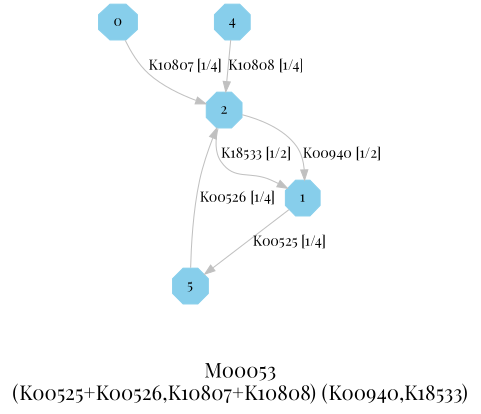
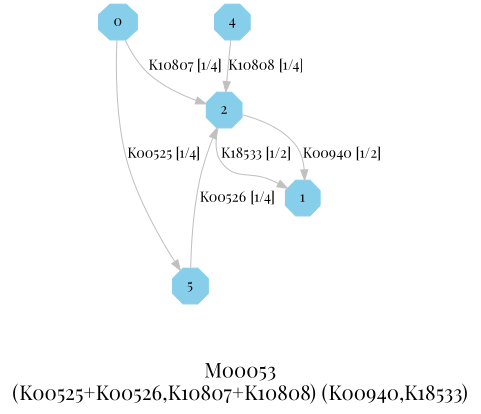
edge "1" -> "5": now "0" -> "5"
